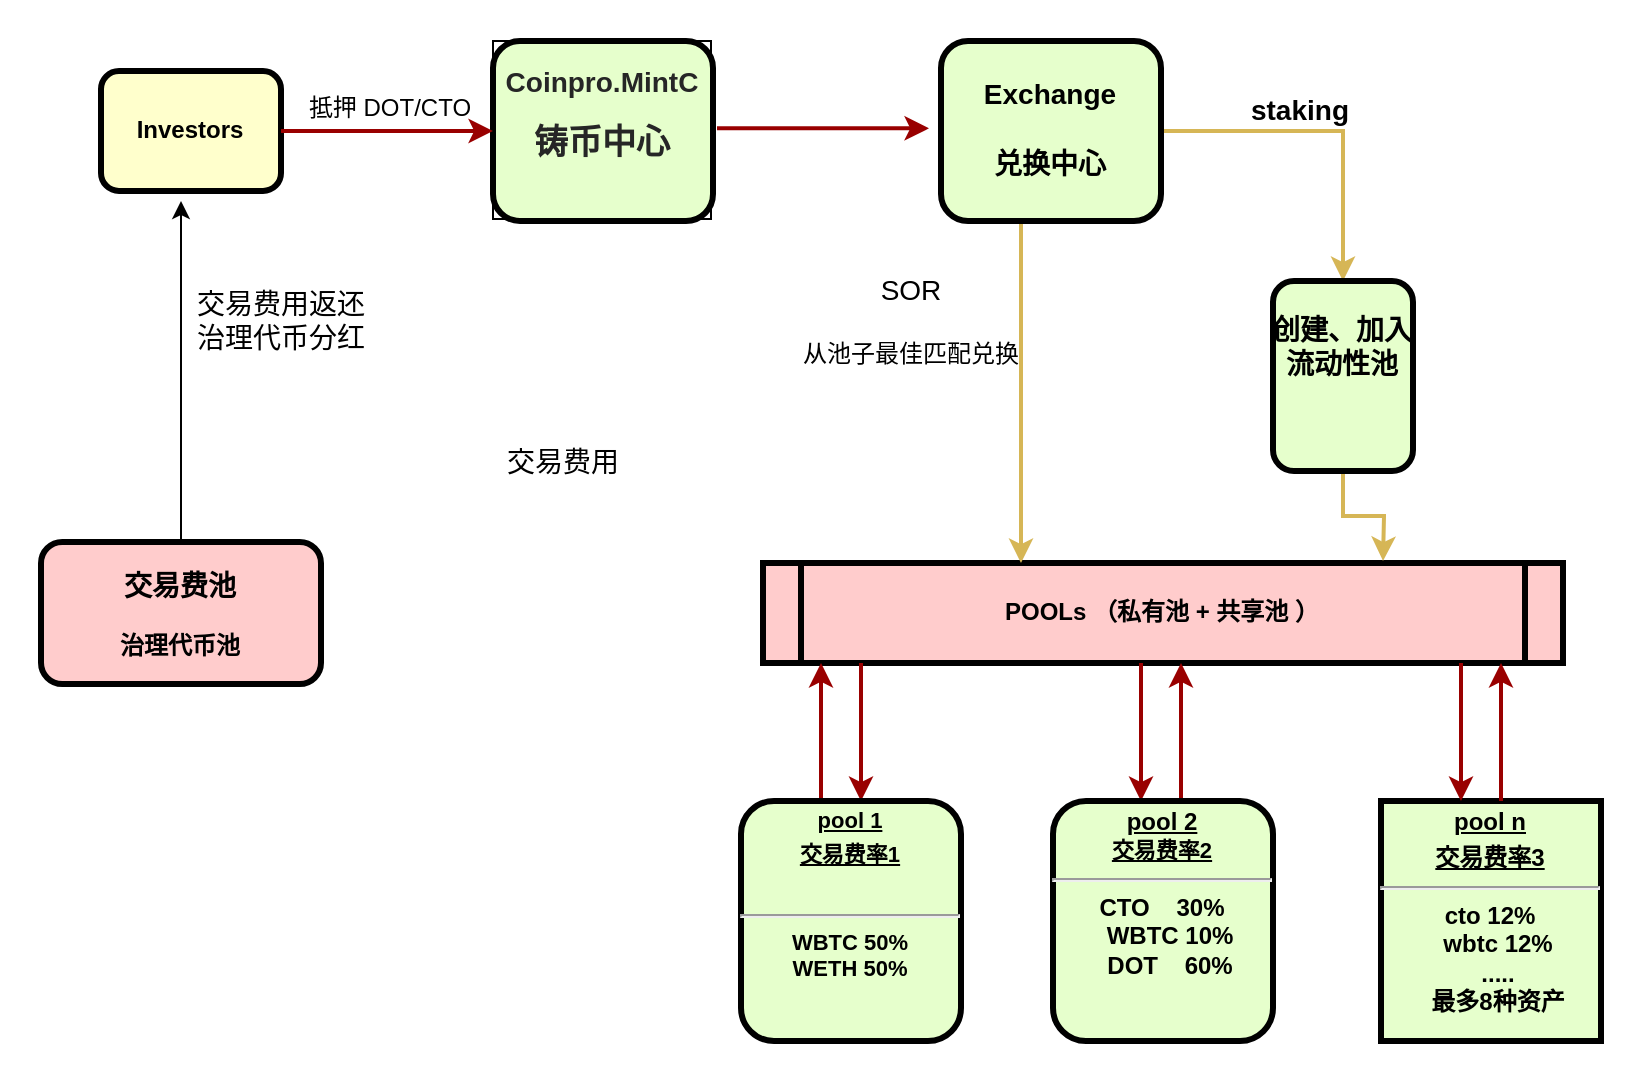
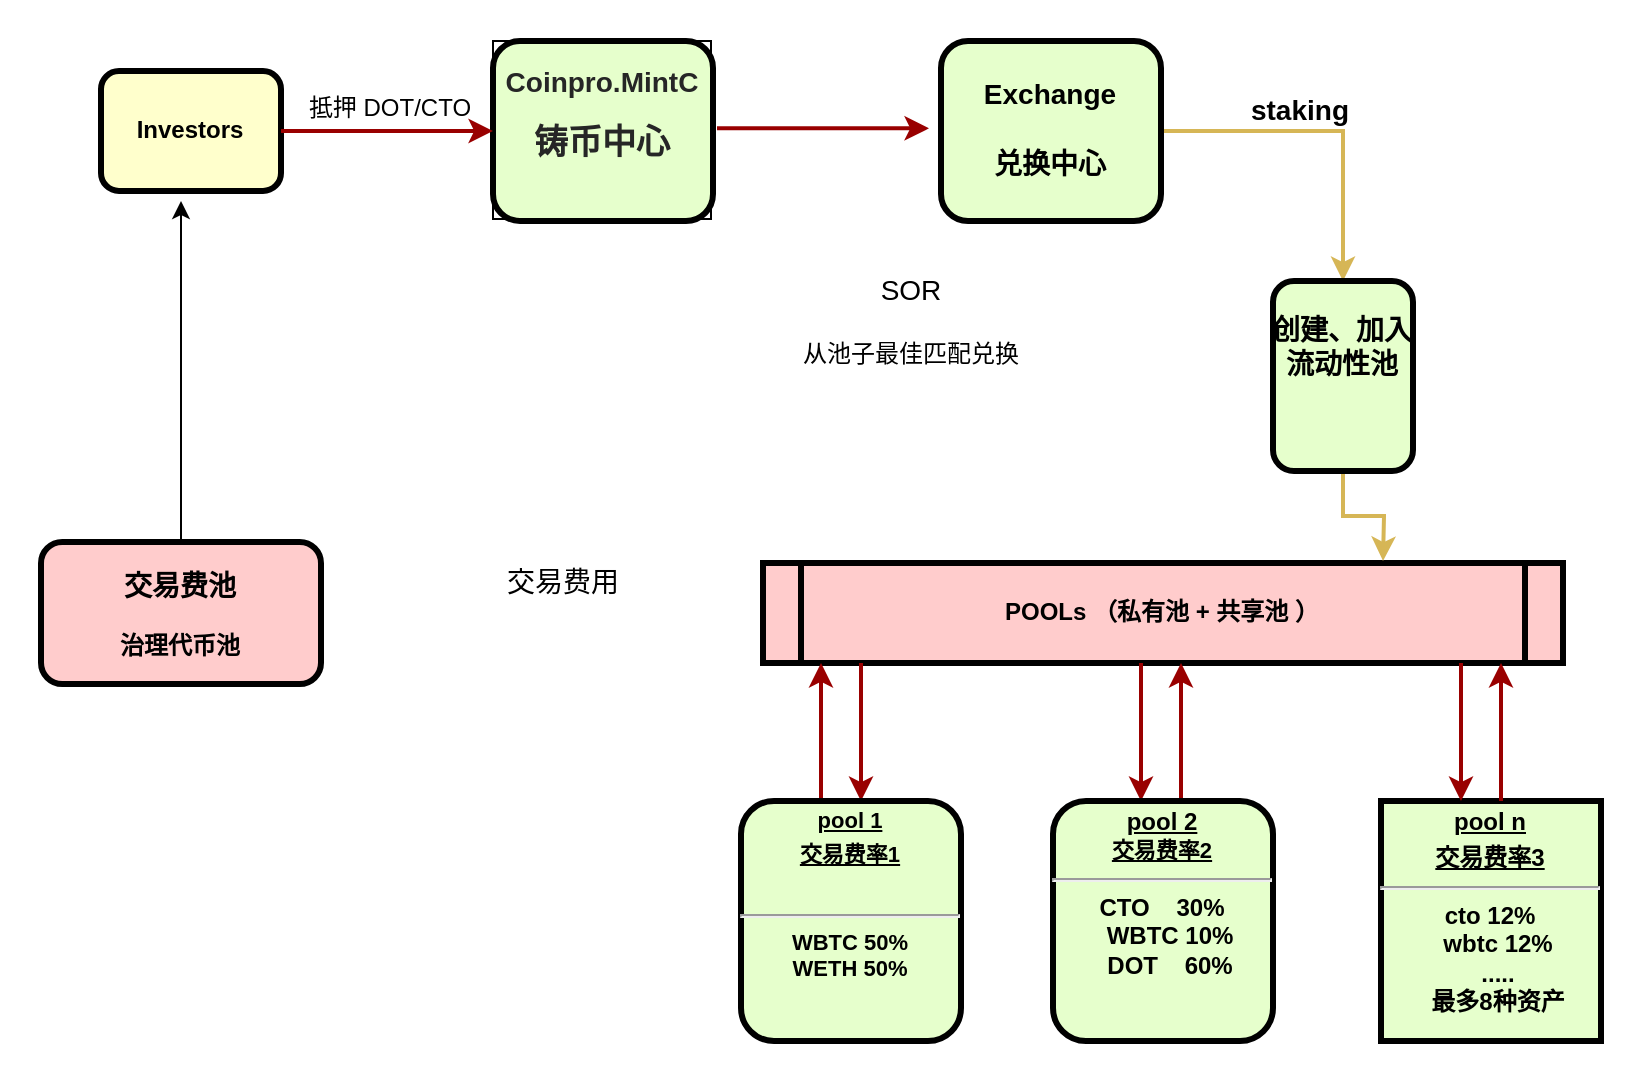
node "交易费用返还 治理代币分红": removed
edge "Exchange兑换中心" -> "POOLs （私有池 + 共享池 ）": removed
node "交易费用": moved (562, 463) -> (562, 583)
